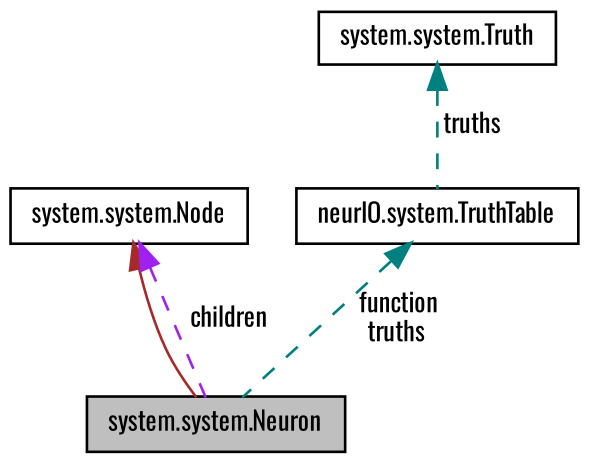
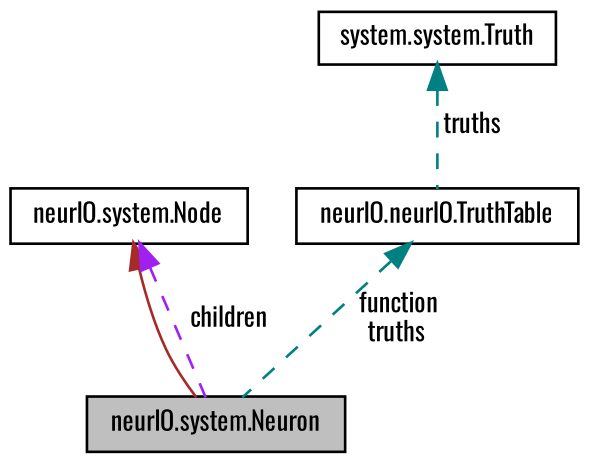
node "system.system.Node": label "system.system.Node" -> "neurIO.system.Node"
node "neurIO.system.TruthTable": label "neurIO.system.TruthTable" -> "neurIO.neurIO.TruthTable"
node "system.system.Neuron": label "system.system.Neuron" -> "neurIO.system.Neuron"
